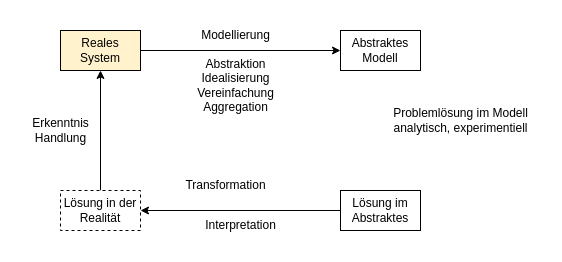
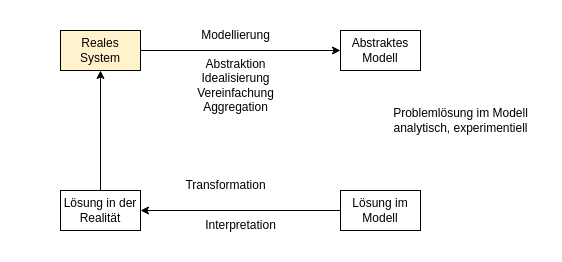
node "Erkenntnis Handlung": removed
node "Lösung in der Realität": style dashed -> solid
node "Lösung im Abstraktes": label "Lösung im Abstraktes" -> "Lösung im Modell"
